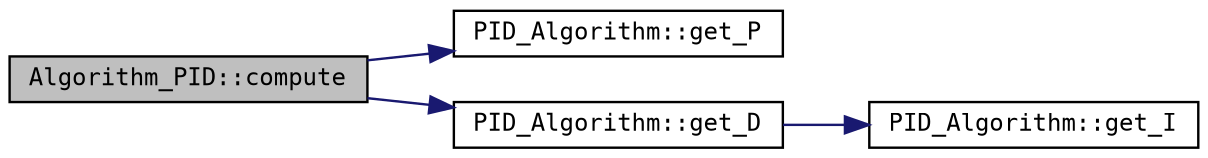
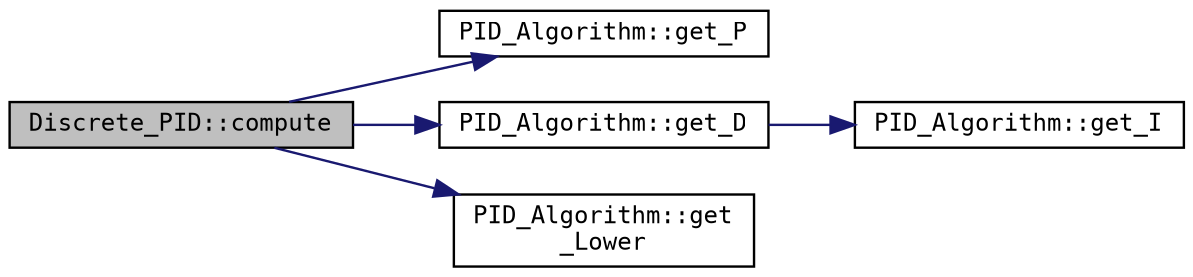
node "Algorithm_PID::compute": label "Algorithm_PID::compute" -> "Discrete_PID::compute"
node "PID_Algorithm::get _Lower": added
